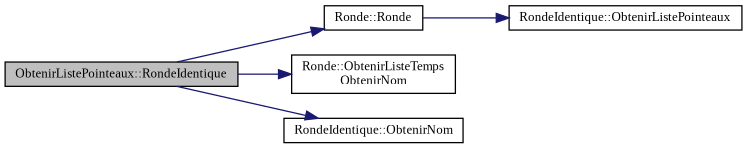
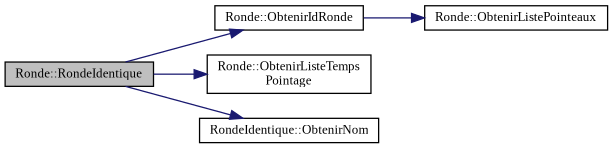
node "Ronde::Ronde": label "Ronde::Ronde" -> "Ronde::ObtenirIdRonde"
node "RondeIdentique::ObtenirListePointeaux": label "RondeIdentique::ObtenirListePointeaux" -> "Ronde::ObtenirListePointeaux"
node "ObtenirListePointeaux::RondeIdentique": label "ObtenirListePointeaux::RondeIdentique" -> "Ronde::RondeIdentique"
node "Ronde::ObtenirListeTemps ObtenirNom": label "Ronde::ObtenirListeTemps ObtenirNom" -> "Ronde::ObtenirListeTemps Pointage"
